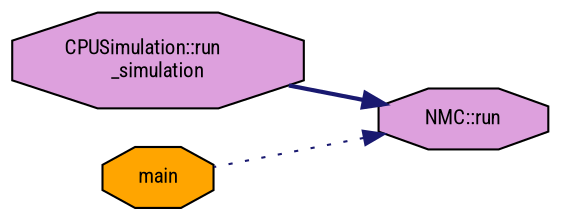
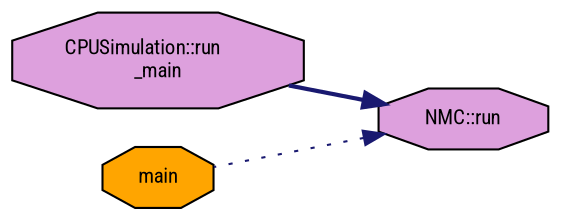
node "CPUSimulation::run _simulation": label "CPUSimulation::run _simulation" -> "CPUSimulation::run _main"
